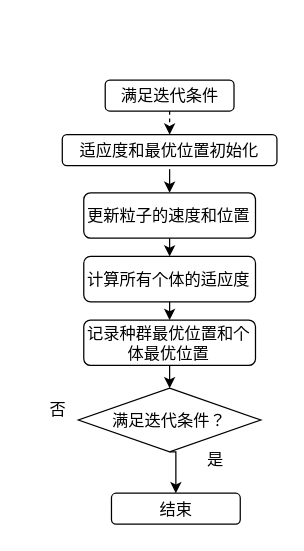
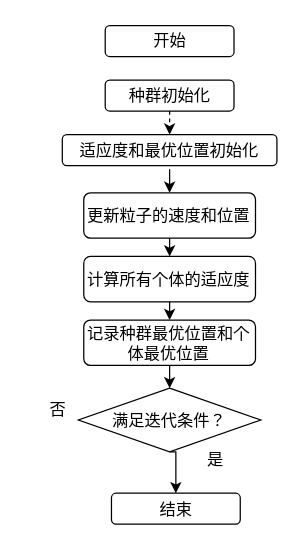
node "开始": added
node "满足迭代条件": label "满足迭代条件" -> "种群初始化"
